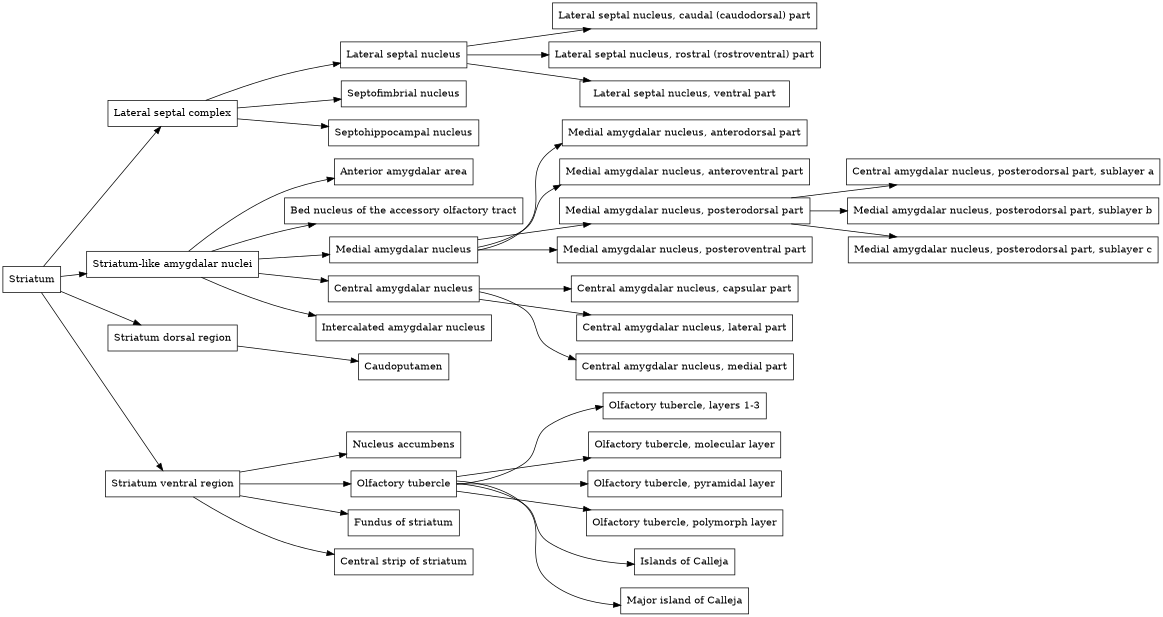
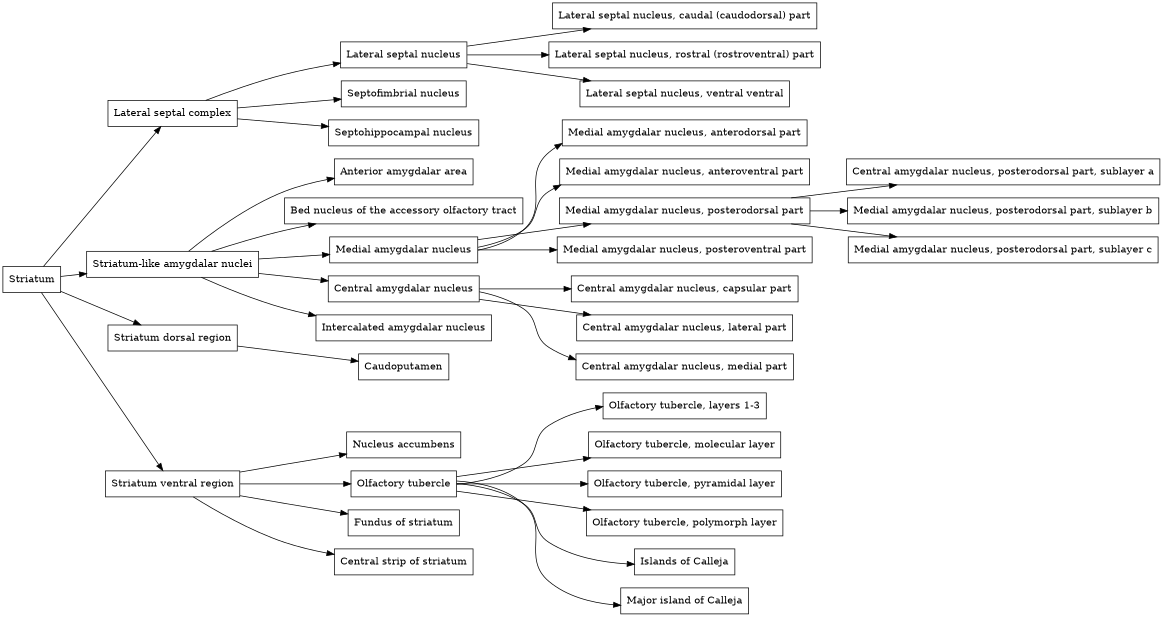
node "Lateral septal nucleus, ventral part": label "Lateral septal nucleus, ventral part" -> "Lateral septal nucleus, ventral ventral"
